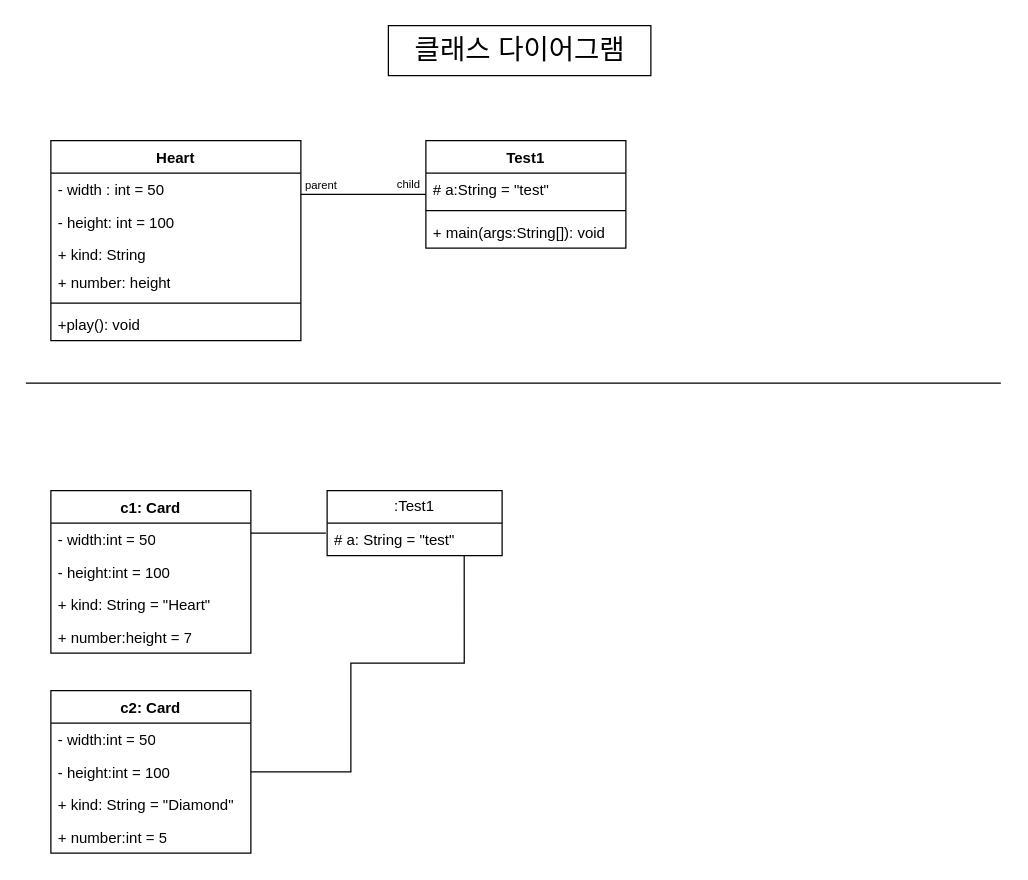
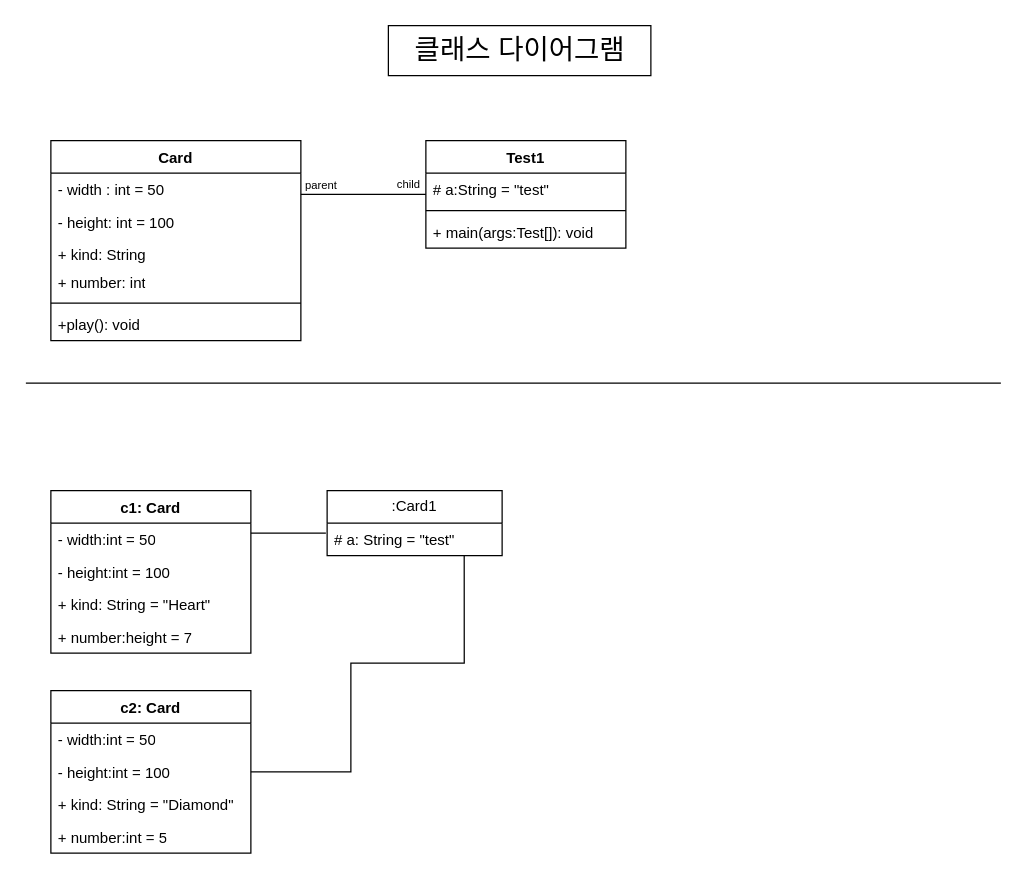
node "Heart": label "Heart" -> "Card"
node "+ main(args:String[]): void": label "+ main(args:String[]): void" -> "+ main(args:Test[]): void"
node "+ number: height": label "+ number: height" -> "+ number: int"
node ":Test1": label ":Test1" -> ":Card1"
